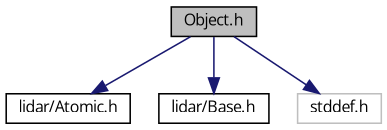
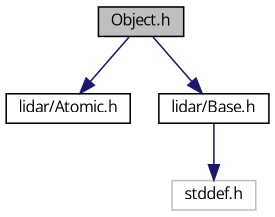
edge "Object.h" -> "stddef.h": now "lidar/Base.h" -> "stddef.h"
